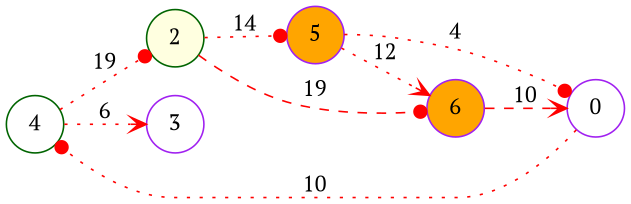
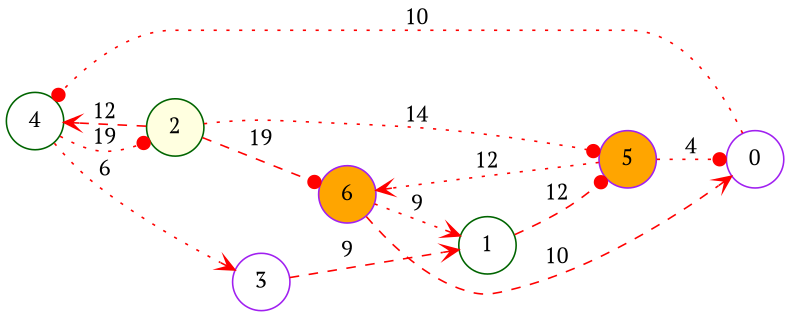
edge "2" -> "4": added, label "12"
node "1": added
